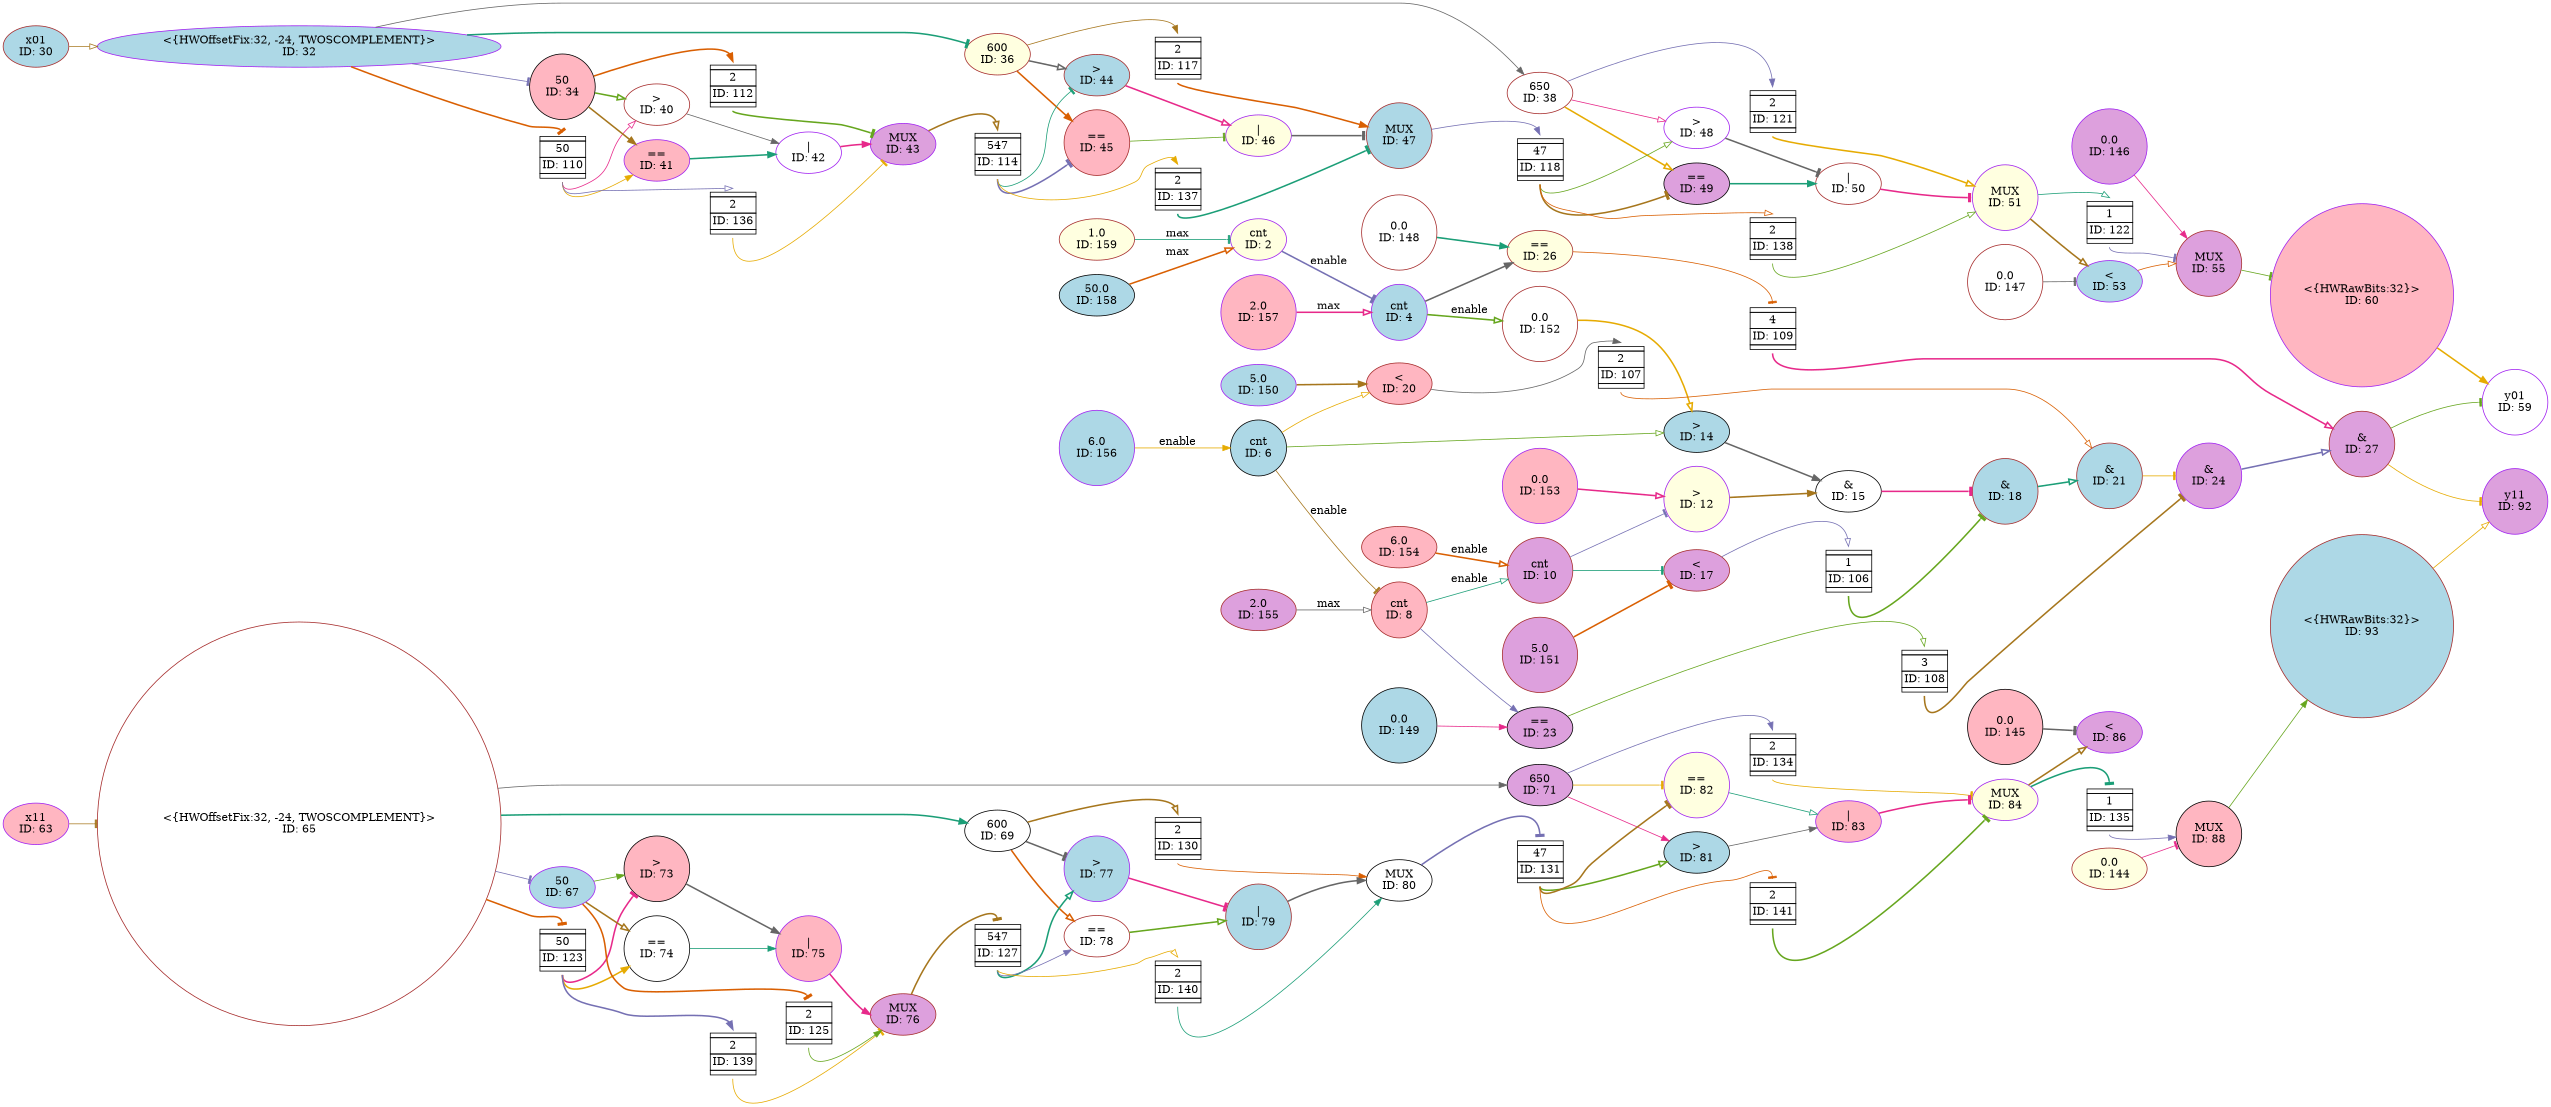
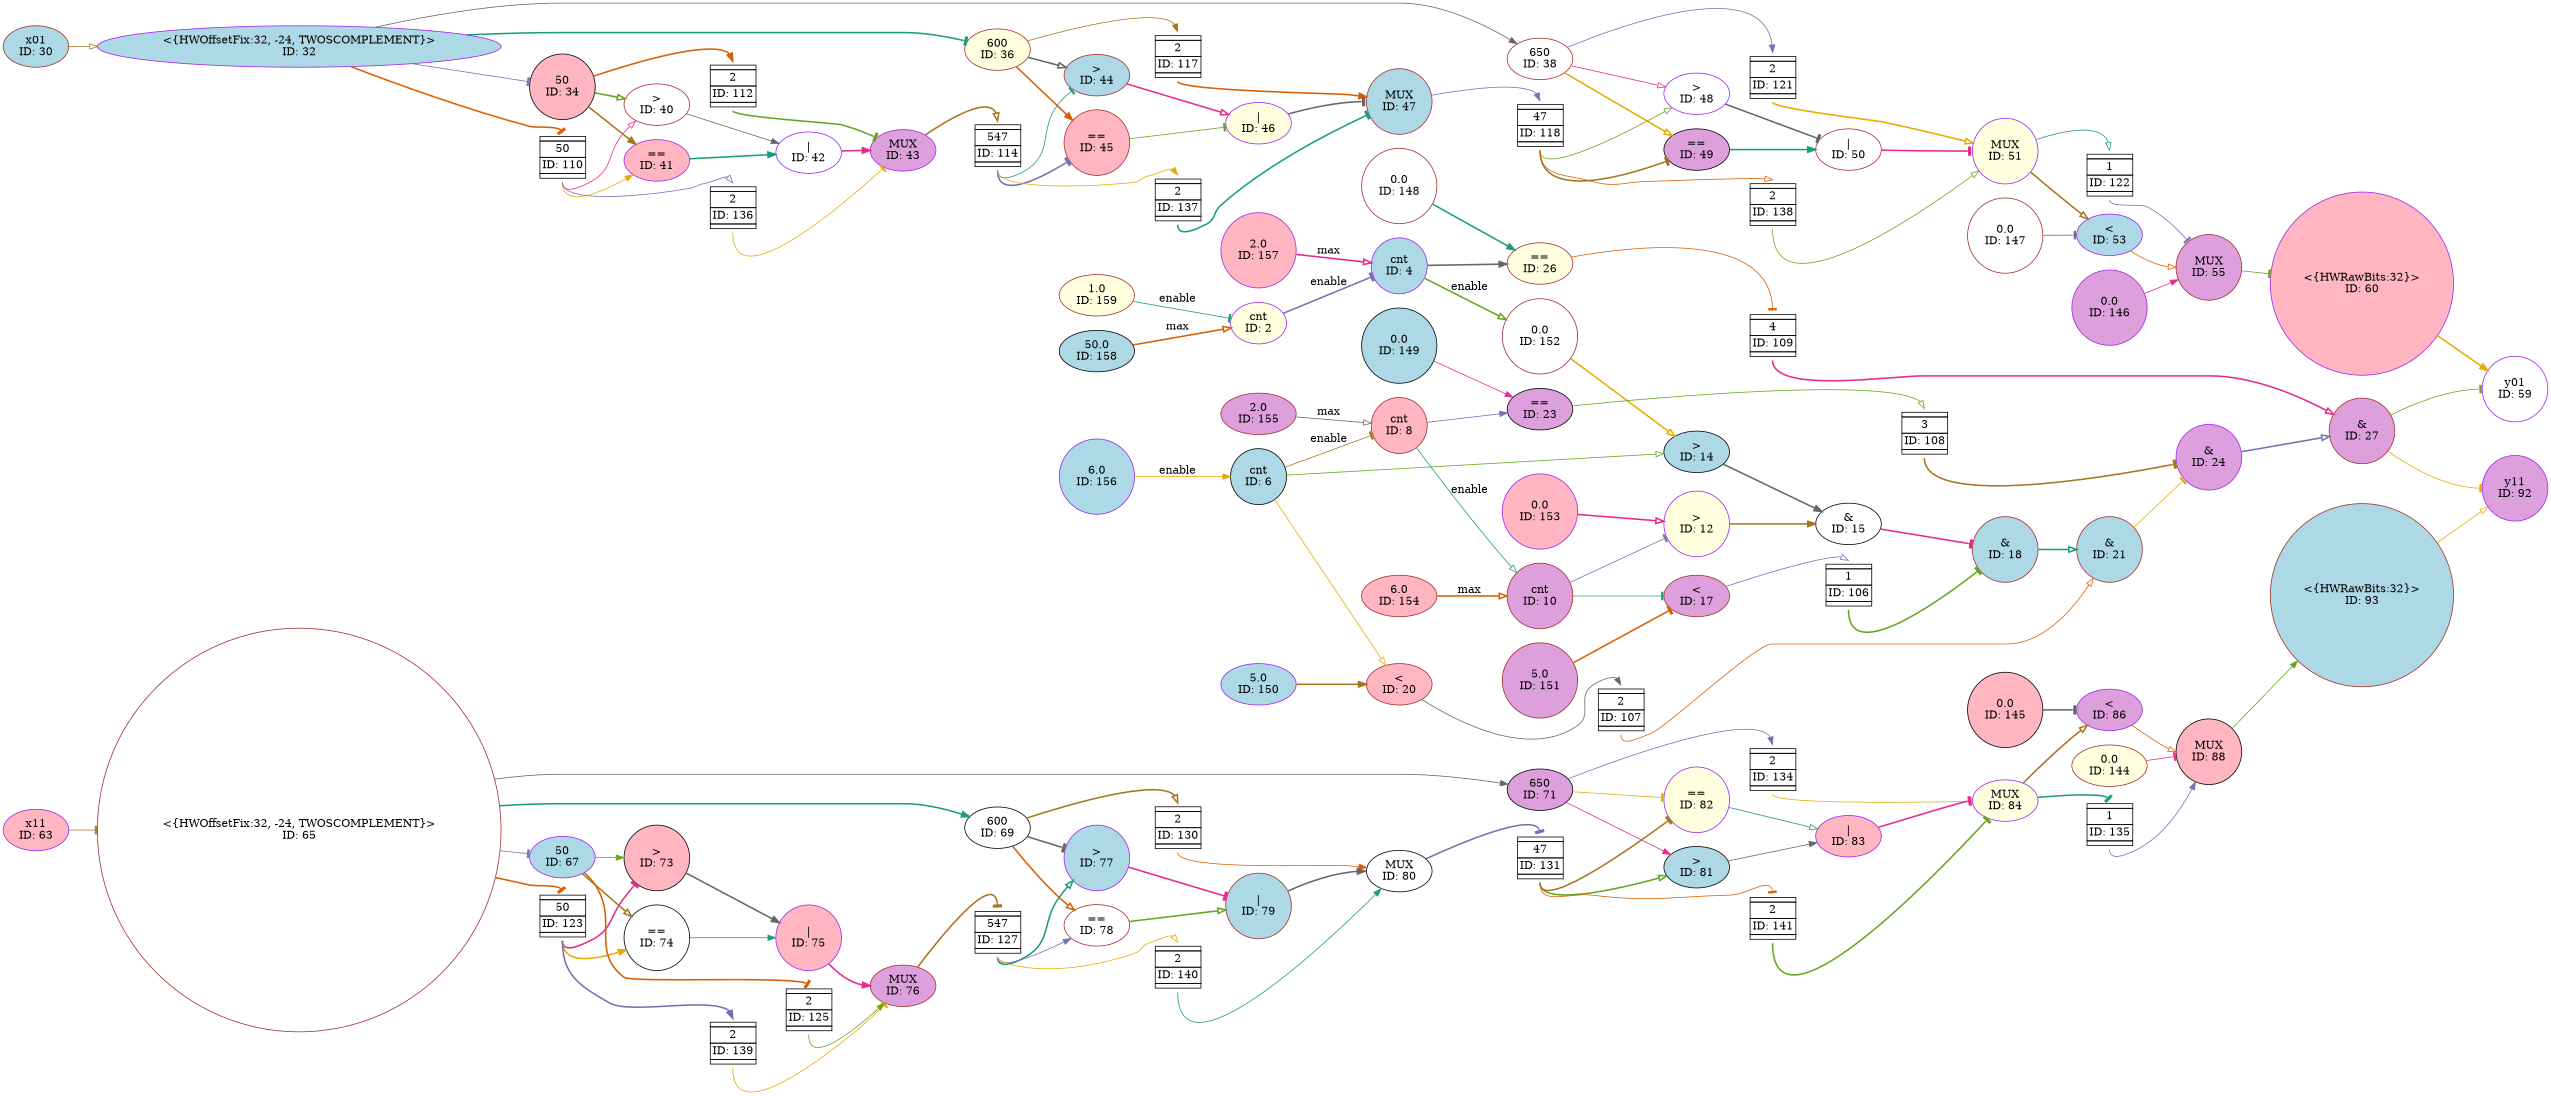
edge "1.0 ID: 159" -> "cnt ID: 2": label "max" -> "enable"
edge "6.0 ID: 154" -> "cnt ID: 10": label "enable" -> "max"
edge "< ID: 86" -> "MUX ID: 88": added
